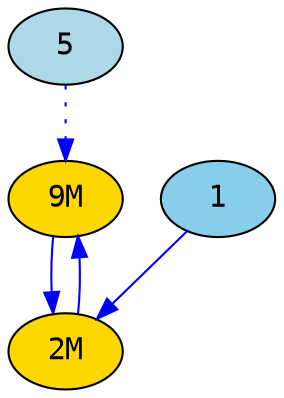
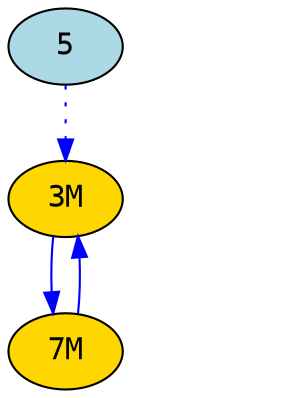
node "9M": label "9M" -> "3M"
node "1": removed
node "2M": label "2M" -> "7M"
